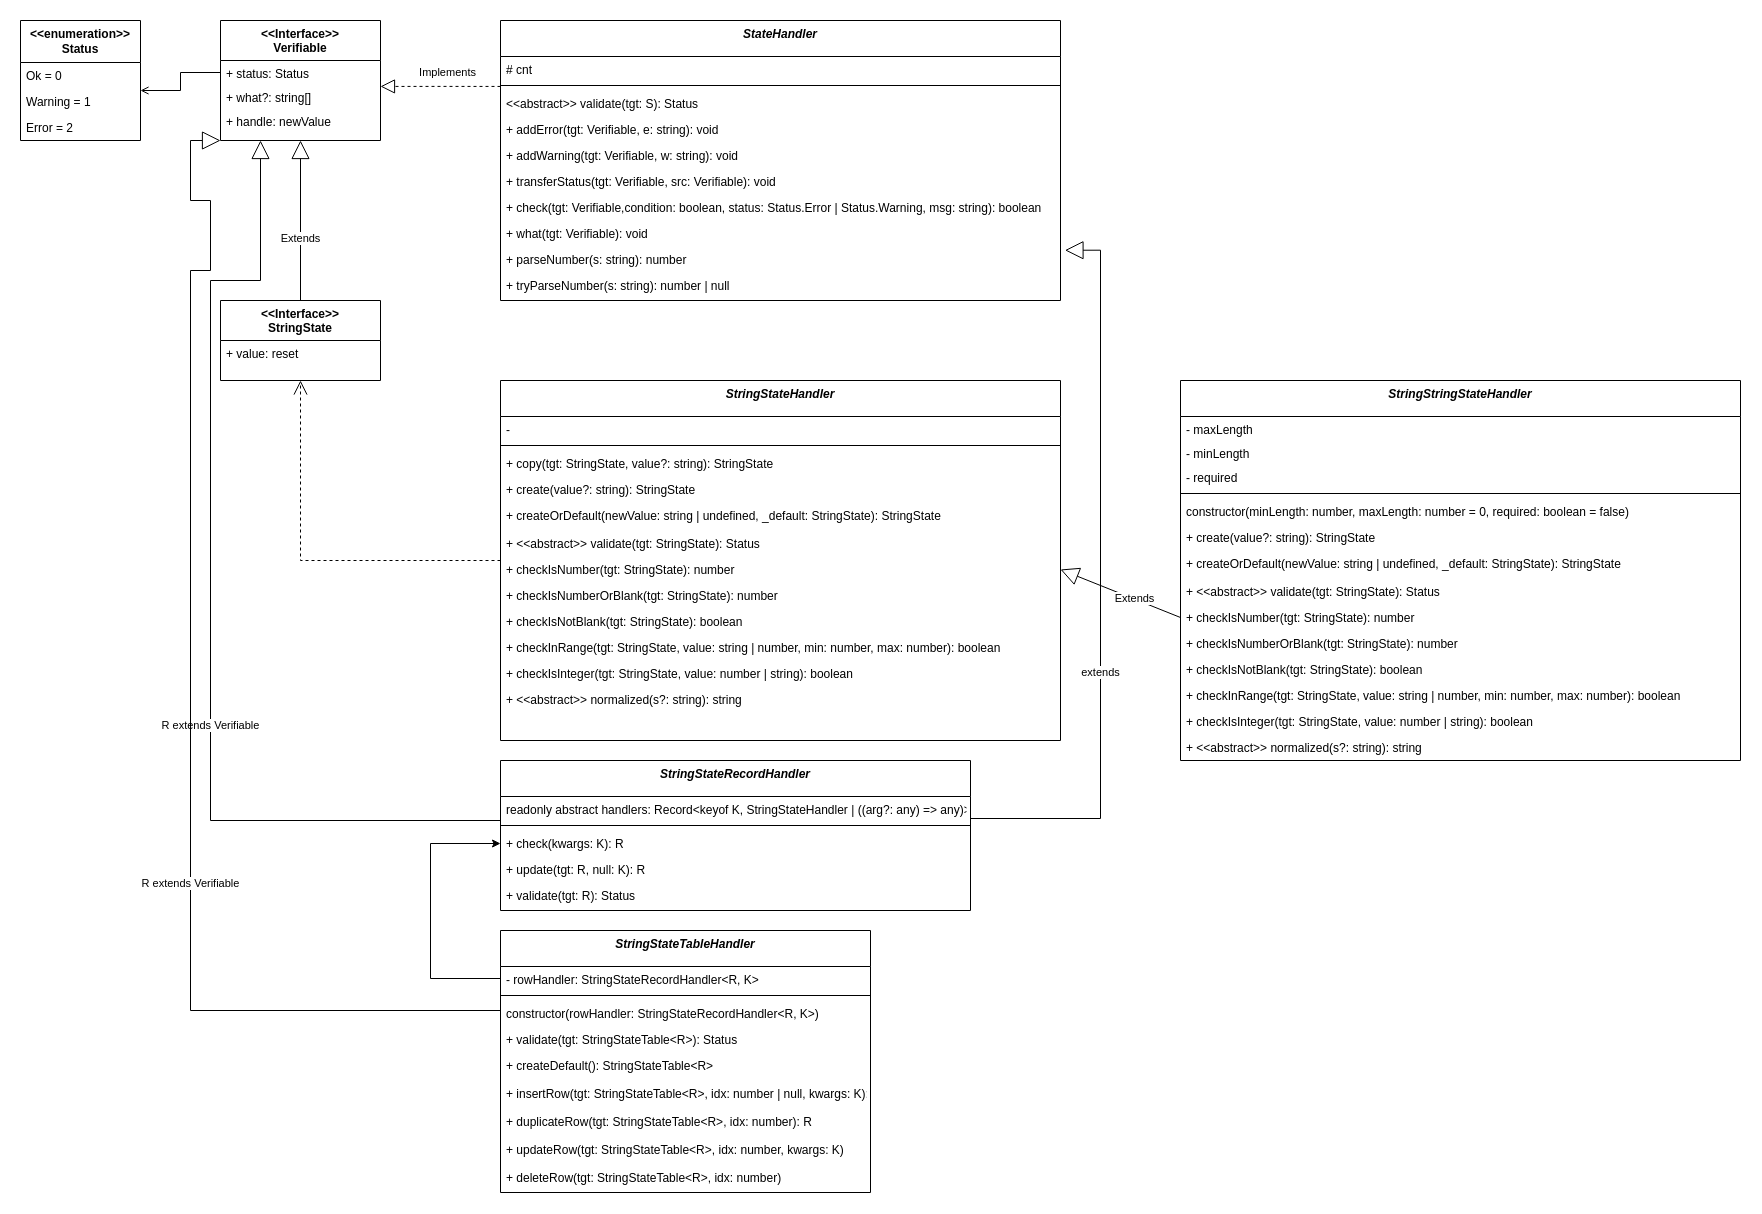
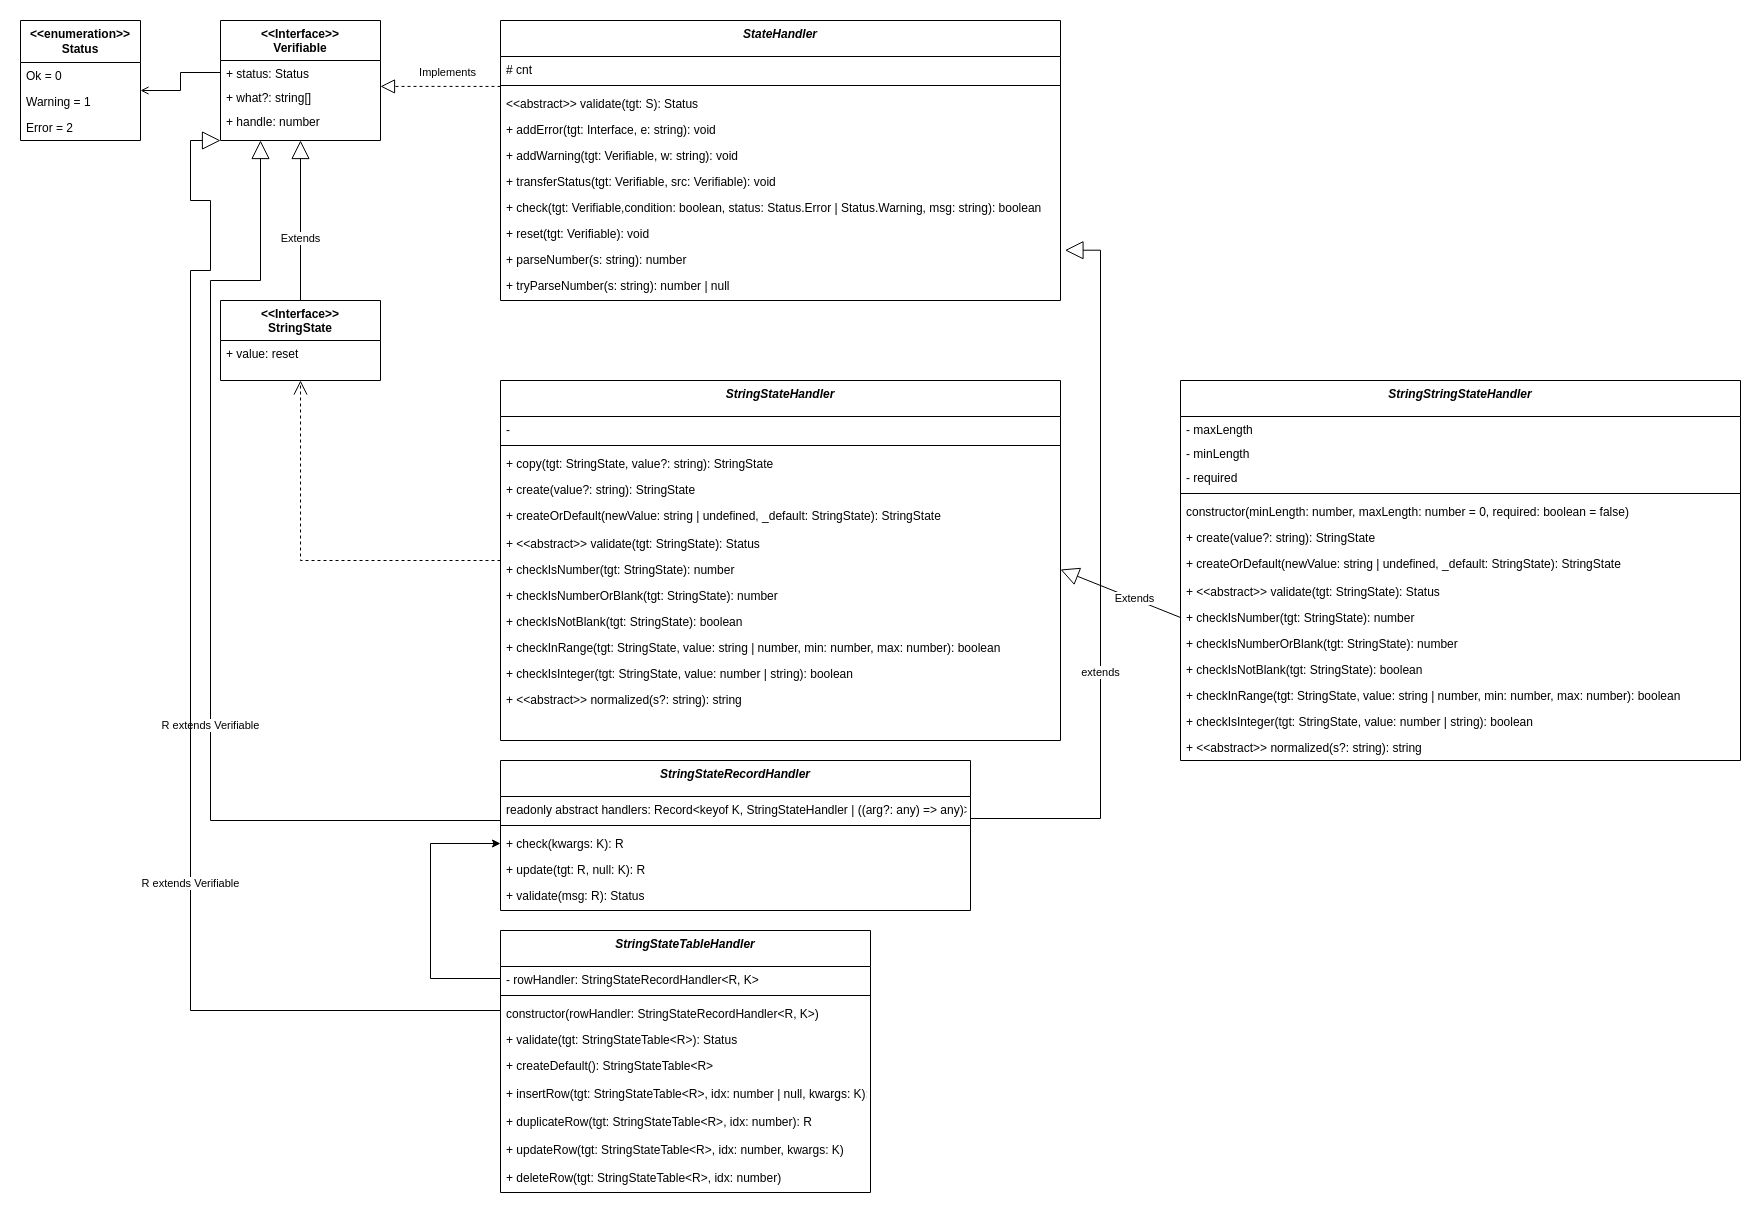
node "+ handle: newValue": label "+ handle: newValue" -> "+ handle: number"
node "+ addError(tgt: Verifiable, e: string): void": label "+ addError(tgt: Verifiable, e: string): void" -> "+ addError(tgt: Interface, e: string): void"
node "+ what(tgt: Verifiable): void": label "+ what(tgt: Verifiable): void" -> "+ reset(tgt: Verifiable): void"
node "+ validate(tgt: R): Status": label "+ validate(tgt: R): Status" -> "+ validate(msg: R): Status"
